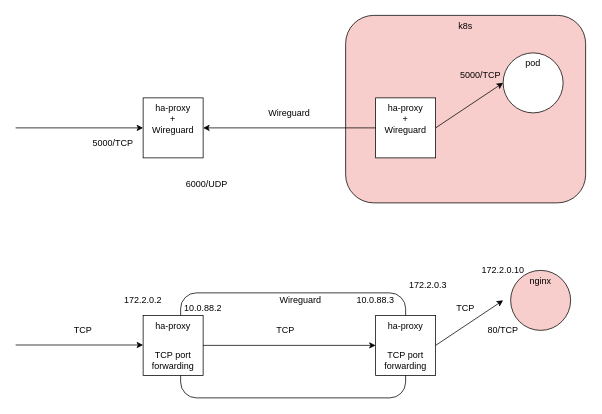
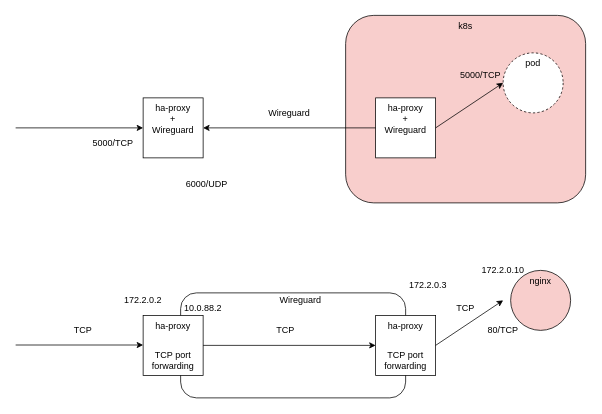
node "pod": style solid -> dashed
node "10.0.88.3": removed
